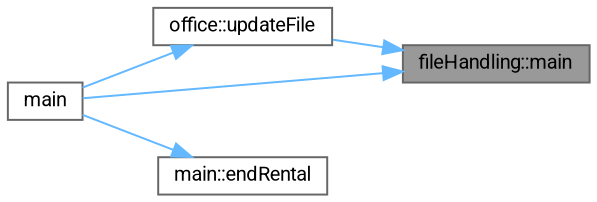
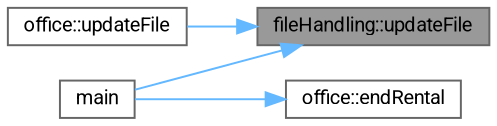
node "fileHandling::main": label "fileHandling::main" -> "fileHandling::updateFile"
edge "main" -> "office::updateFile": removed
node "main::endRental": label "main::endRental" -> "office::endRental"
